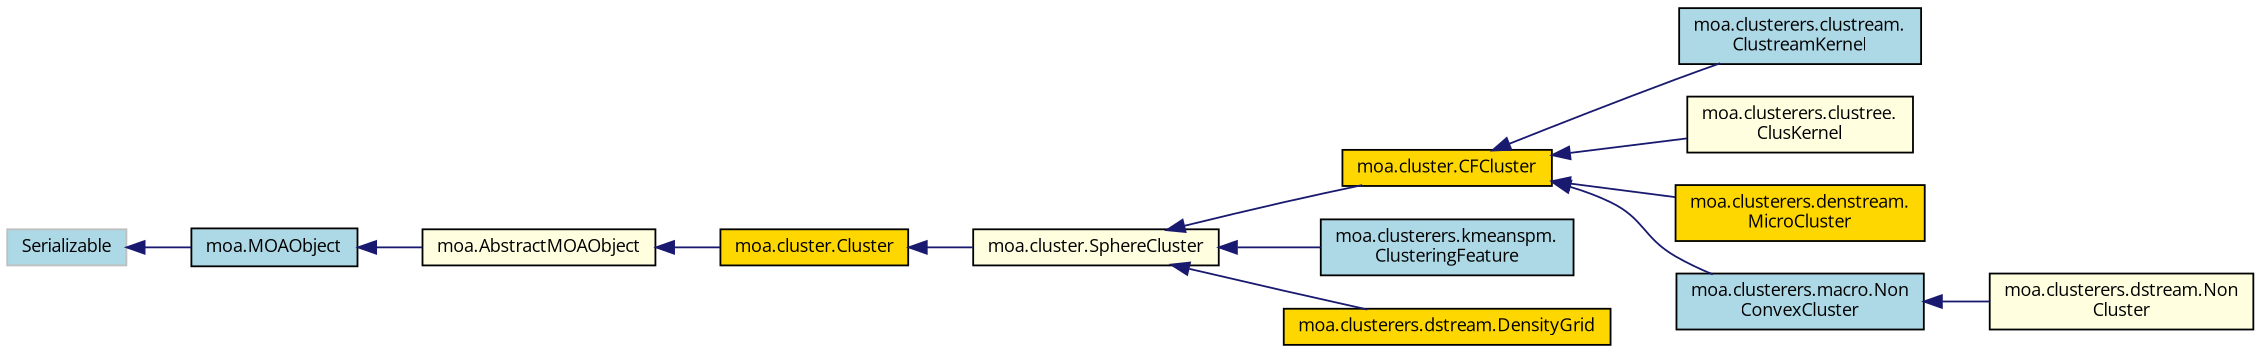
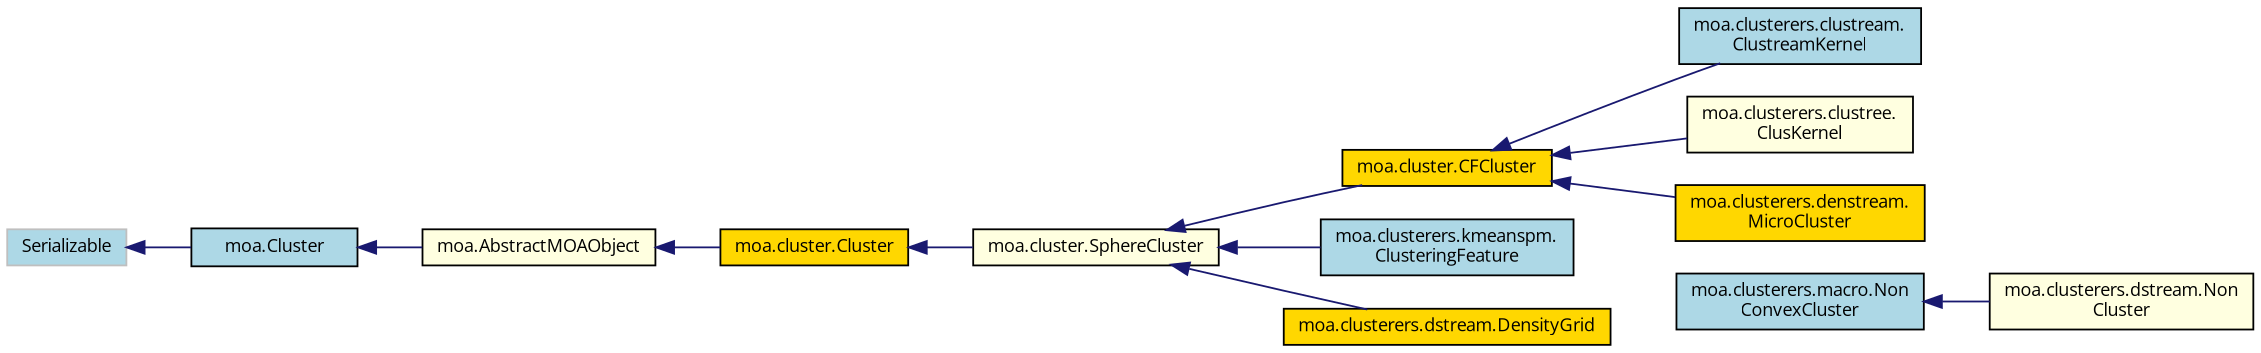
edge "moa.clusterers.macro.Non ConvexCluster" -> "moa.cluster.CFCluster": removed
node "moa.MOAObject": label "moa.MOAObject" -> "moa.Cluster"
